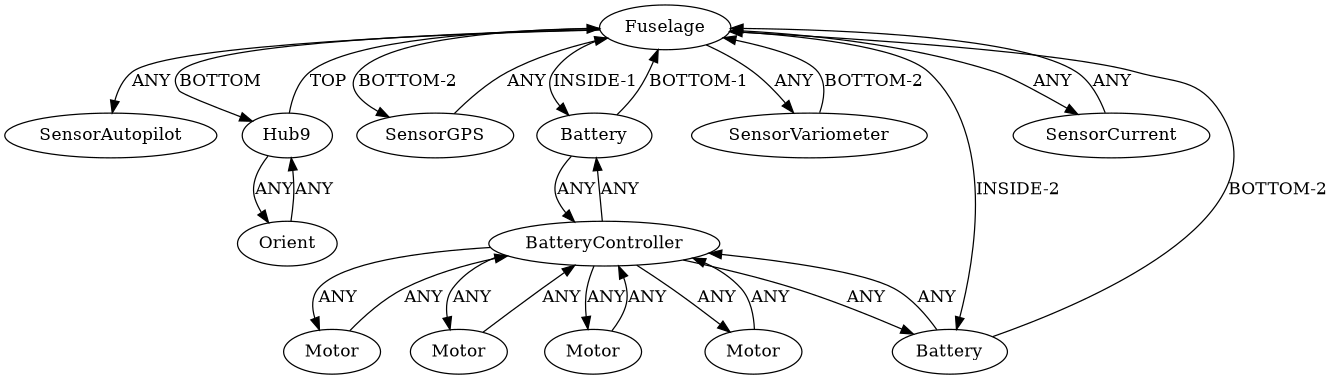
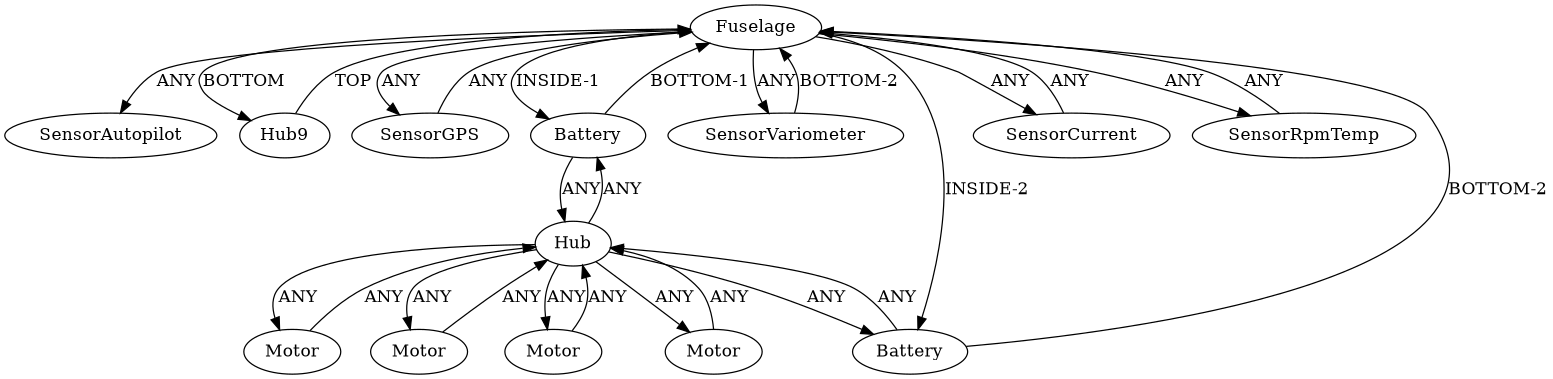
edge "Fuselage" -> "SensorGPS": label "BOTTOM-2" -> "ANY"
node "SensorRpmTemp": added
node "Orient": removed
node "BatteryController": label "BatteryController" -> "Hub"
